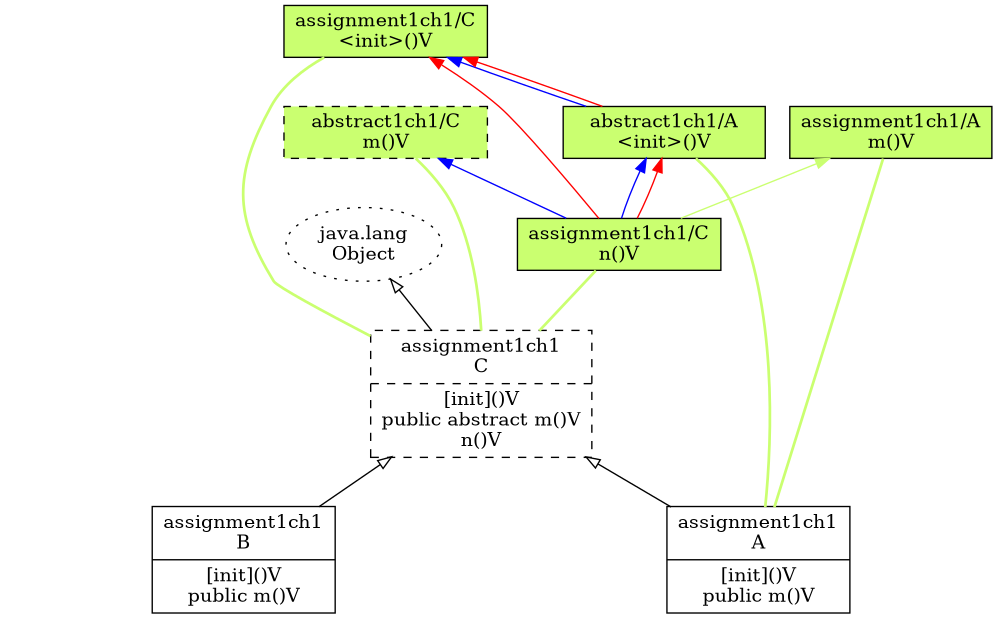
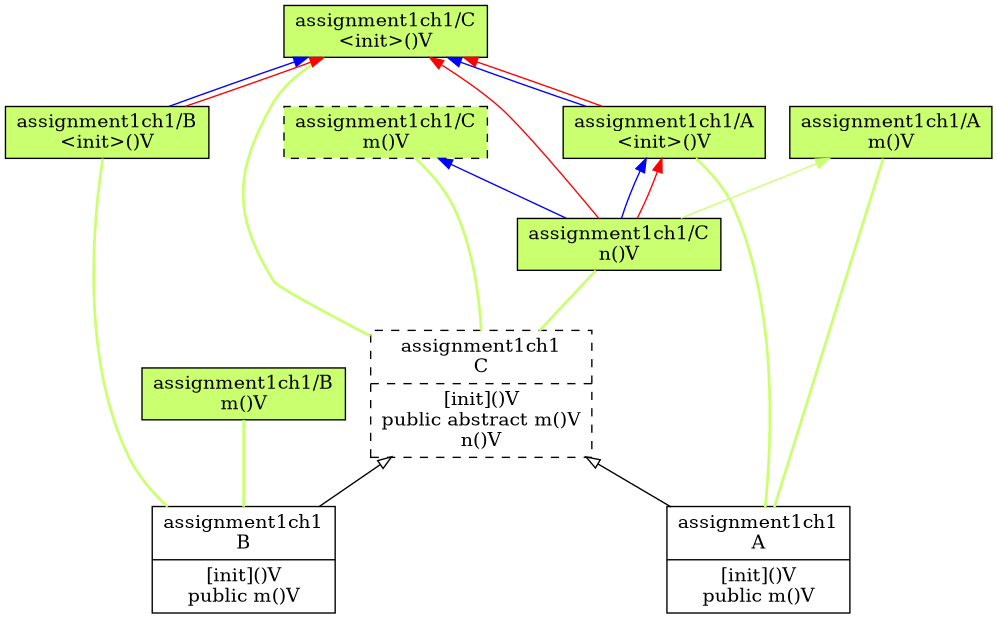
node "assignment1ch1/B <init>()V": added
node "abstract1ch1/C m()V": label "abstract1ch1/C m()V" -> "assignment1ch1/C m()V"
node "abstract1ch1/A <init>()V": label "abstract1ch1/A <init>()V" -> "assignment1ch1/A <init>()V"
node "java.lang Object": removed
node "assignment1ch1/B m()V": added
